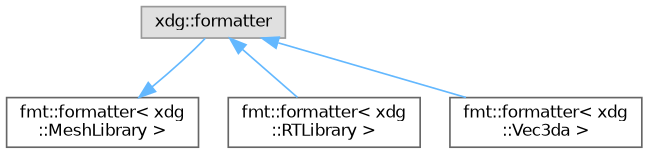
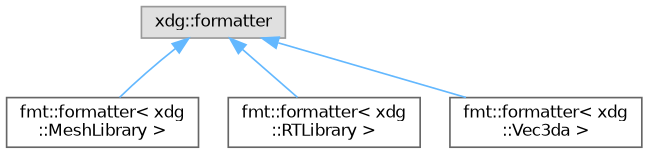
edge "xdg::formatter" -> "fmt::formatter< xdg ::MeshLibrary >": reversed
